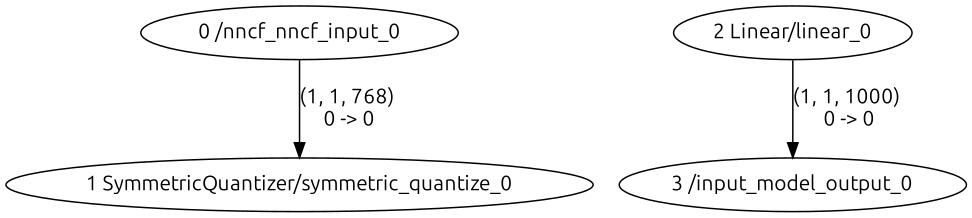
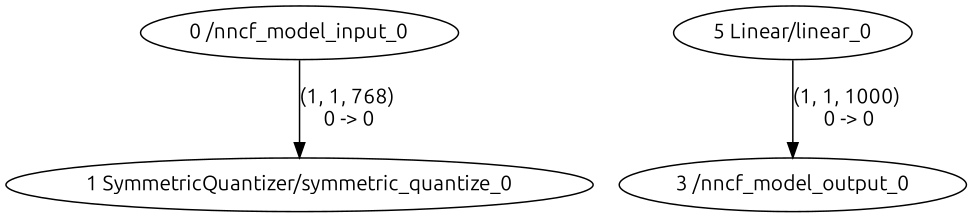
node "0 /nncf_nncf_input_0": label "0 /nncf_nncf_input_0" -> "0 /nncf_model_input_0"
node "2 Linear/linear_0": label "2 Linear/linear_0" -> "5 Linear/linear_0"
node "3 /input_model_output_0": label "3 /input_model_output_0" -> "3 /nncf_model_output_0"
